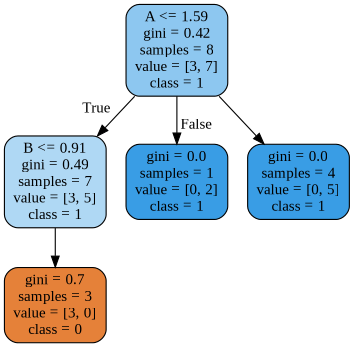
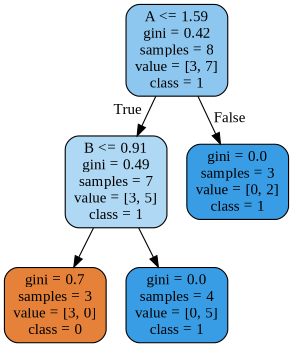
edge "A <= 1.59 gini = 0.42 samples = 8 value = [3, 7] class = 1" -> "gini = 0.0 samples = 4 value = [0, 5] class = 1": now "B <= 0.91 gini = 0.49 samples = 7 value = [3, 5] class = 1" -> "gini = 0.0 samples = 4 value = [0, 5] class = 1"
node "gini = 0.0 samples = 1 value = [0, 2] class = 1": label "gini = 0.0 samples = 1 value = [0, 2] class = 1" -> "gini = 0.0 samples = 3 value = [0, 2] class = 1"
